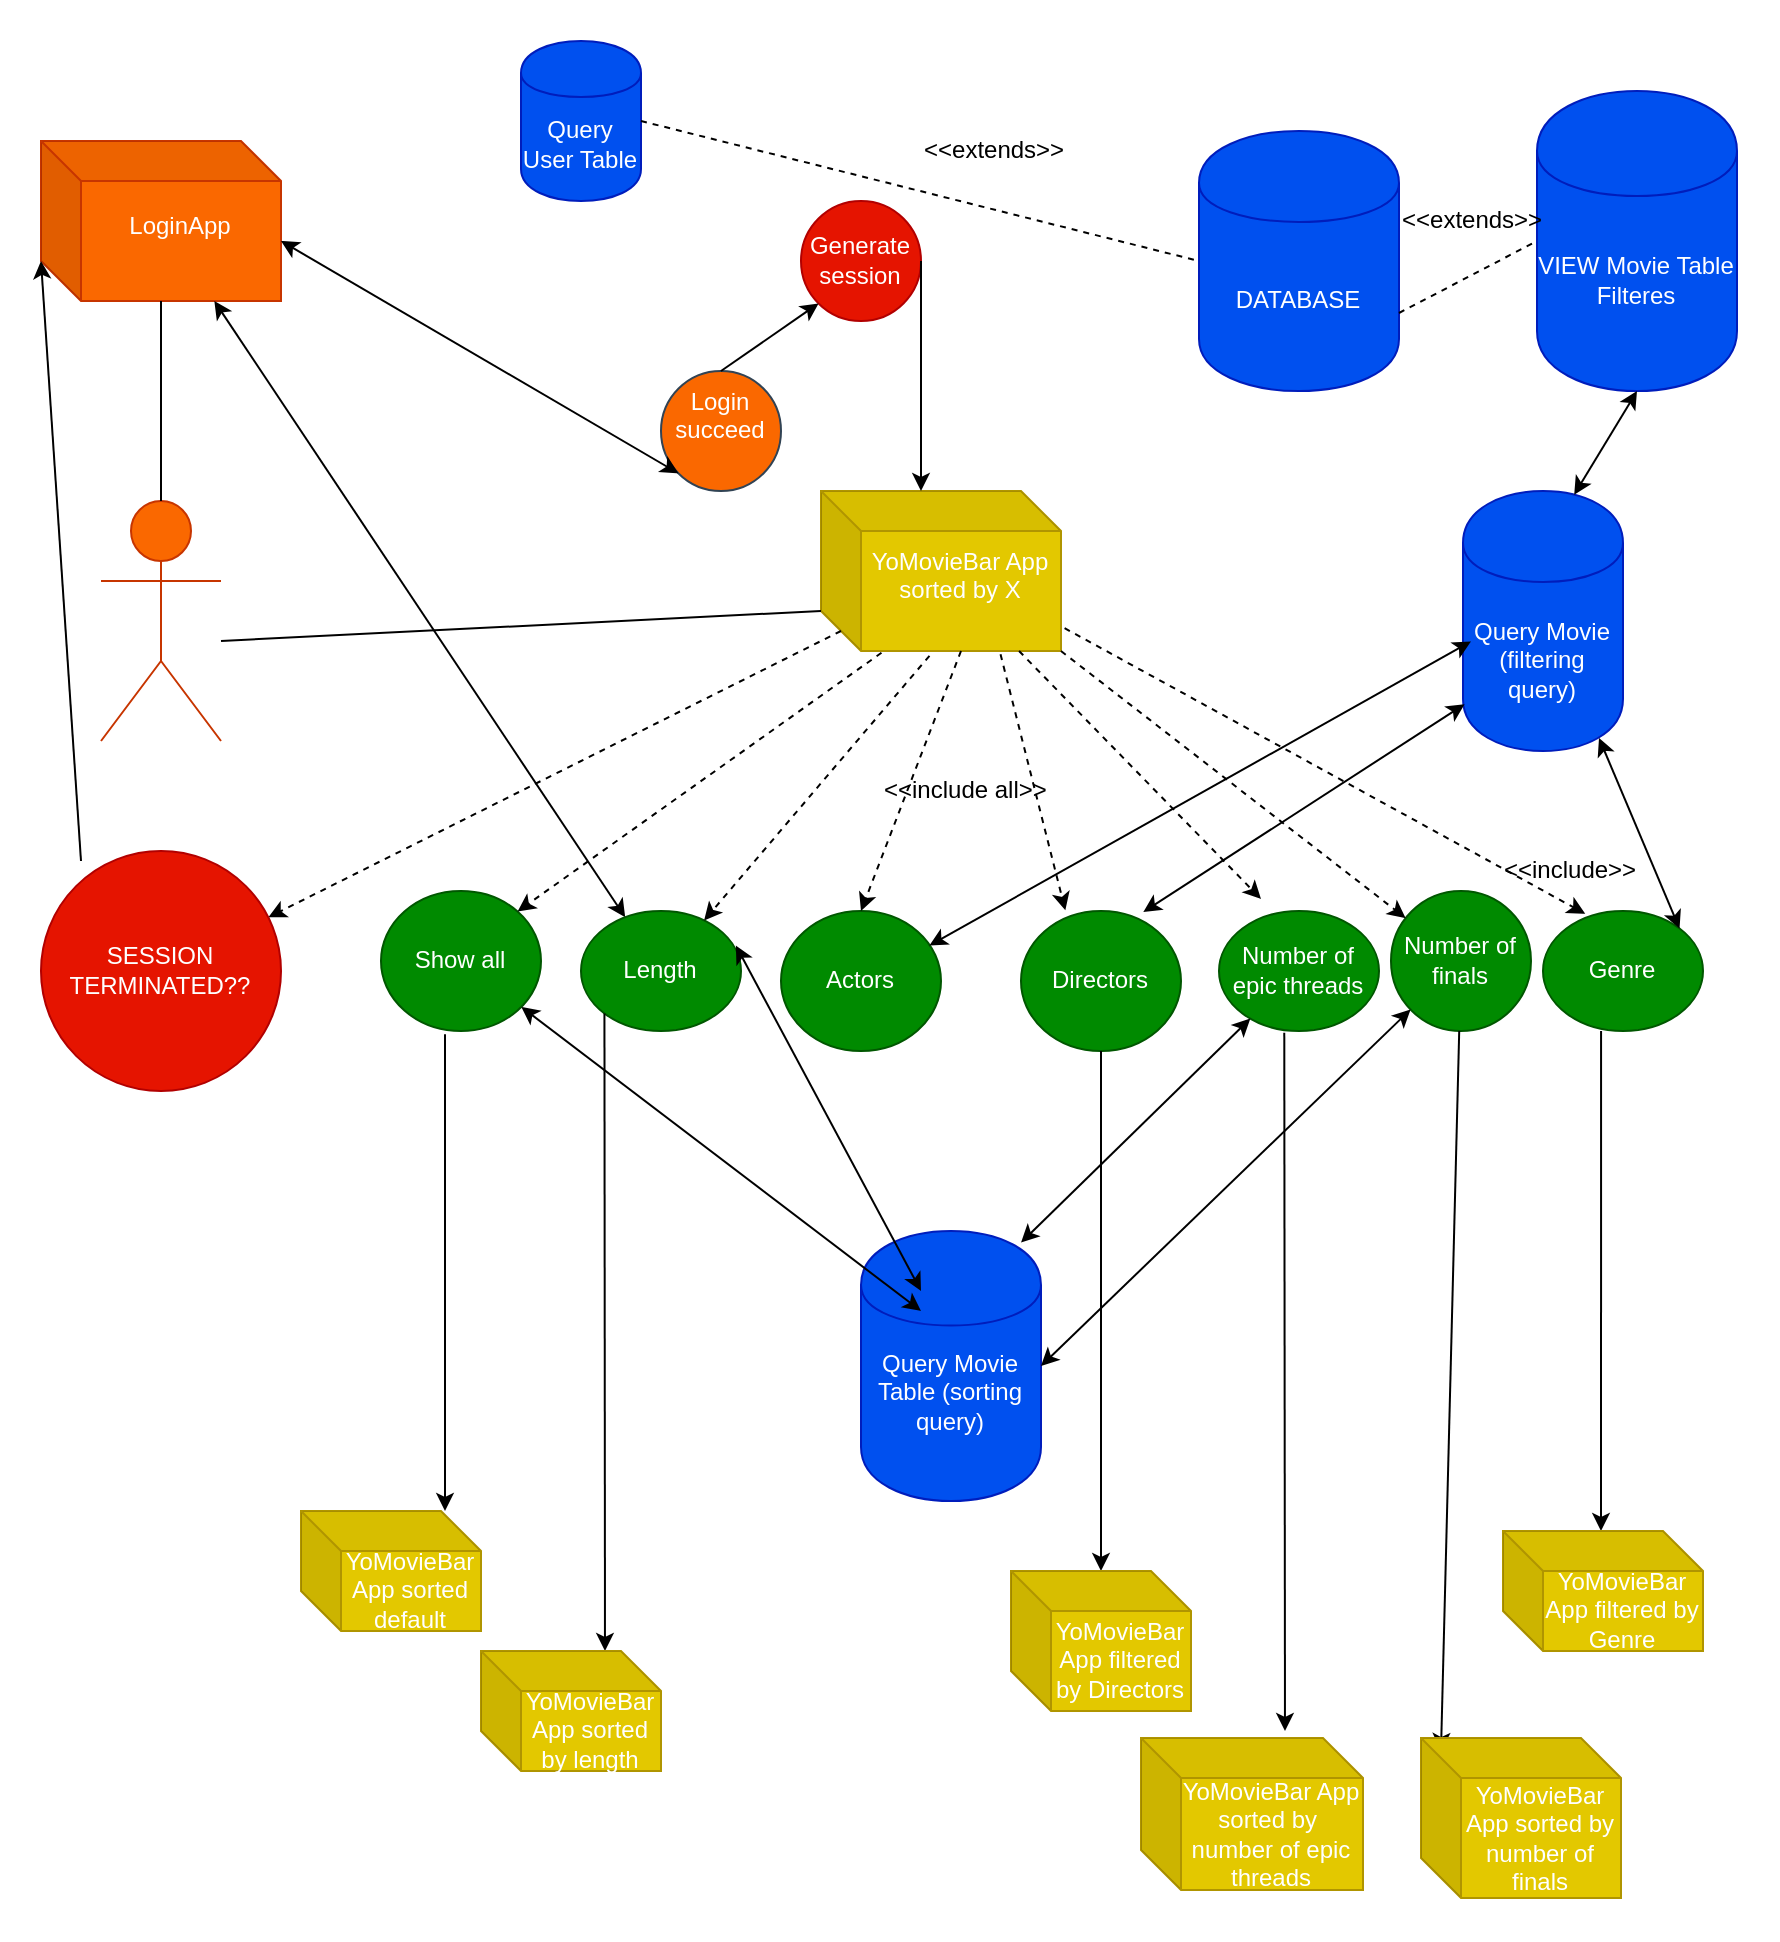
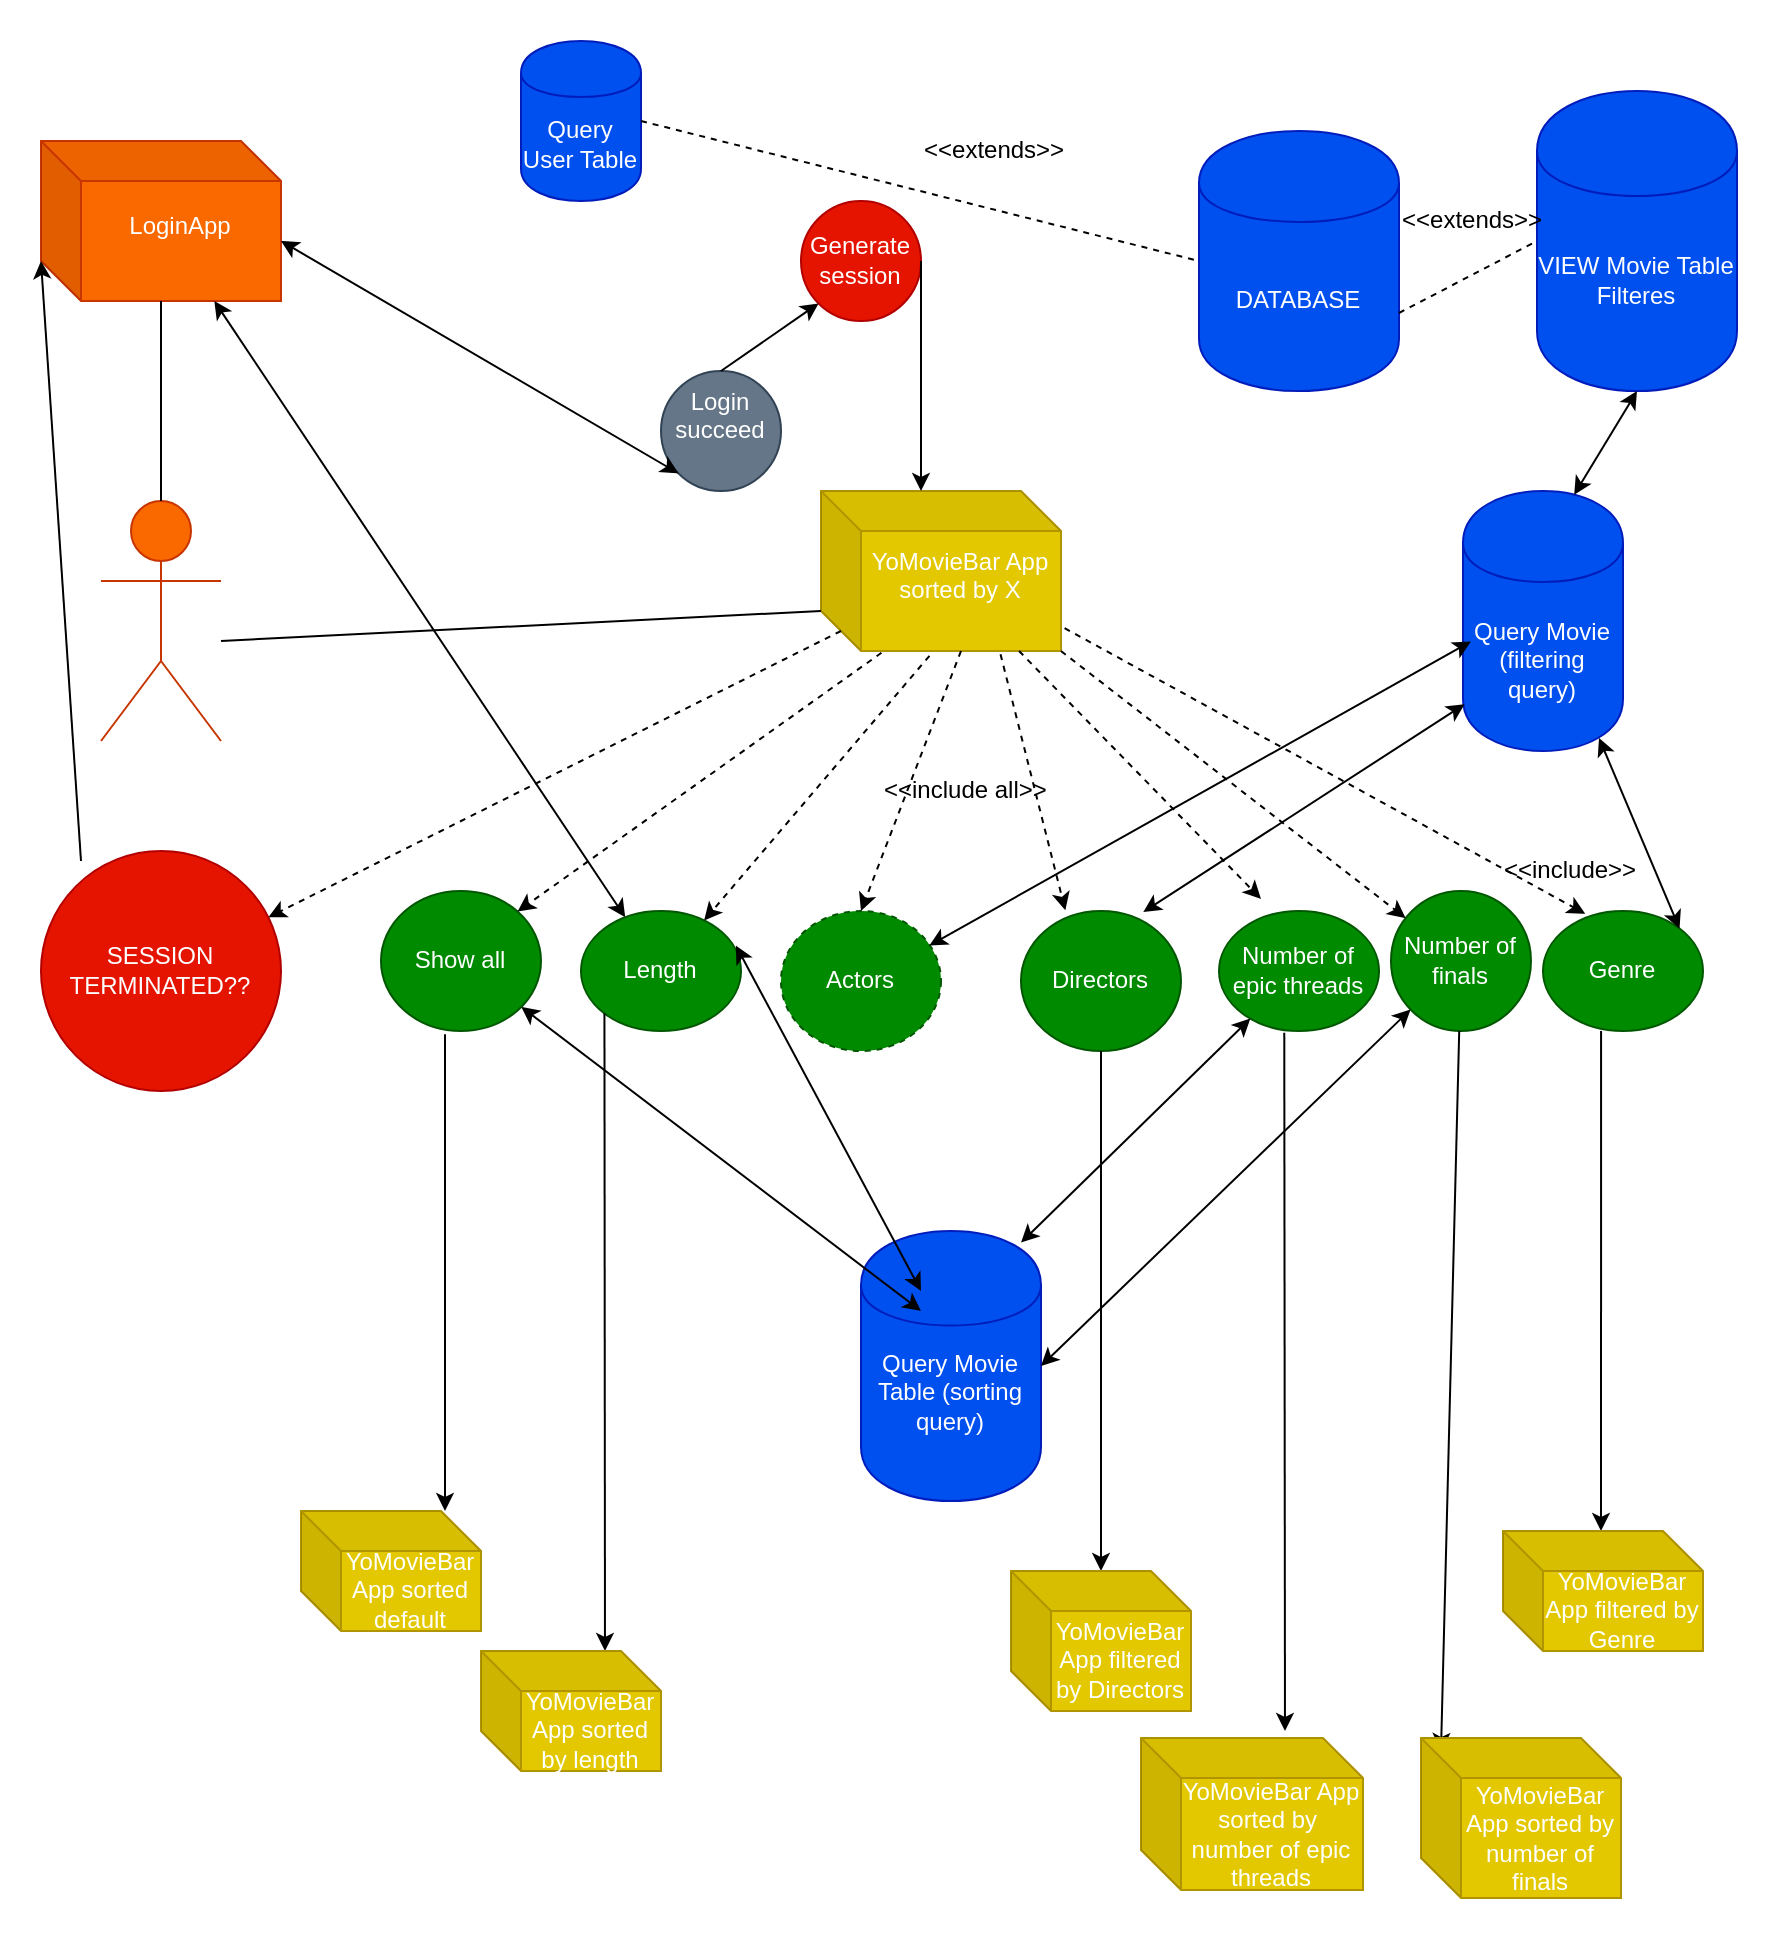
node "Login succeed": fillcolor #fa6800 -> #647687
node "Actors": style solid -> dashed
